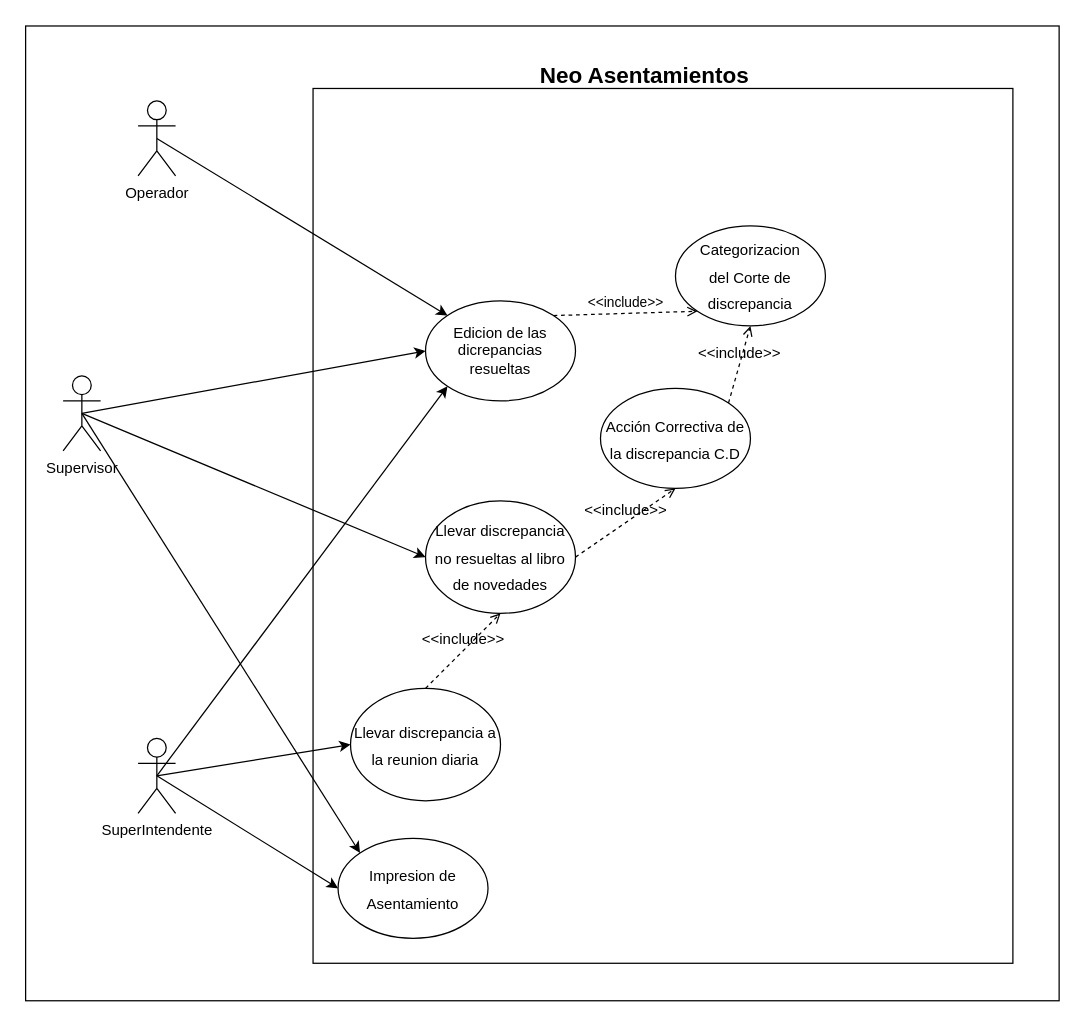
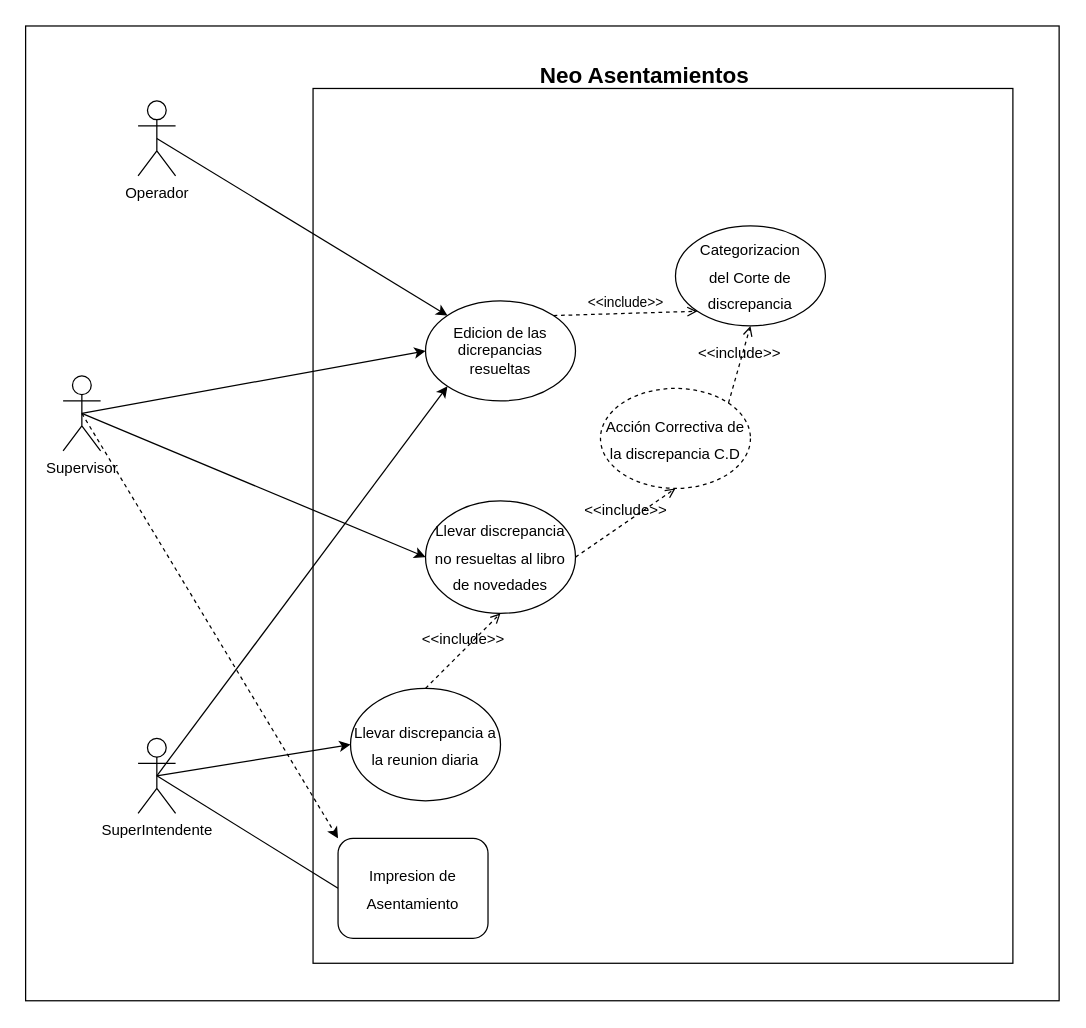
node "Acción Correctiva de la discrepancia C.D": style solid -> dashed
edge "Supervisor" -> "Impresion de Asentamiento": style solid -> dashed
edge "SuperIntendente" -> "Impresion de Asentamiento": arrowhead classic -> none
node "Impresion de Asentamiento": shape ellipse -> rounded rectangle
